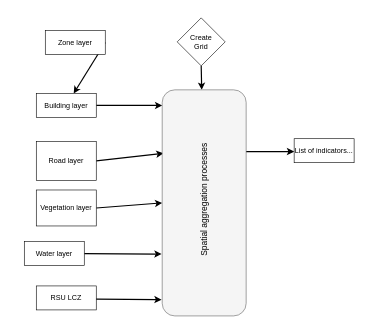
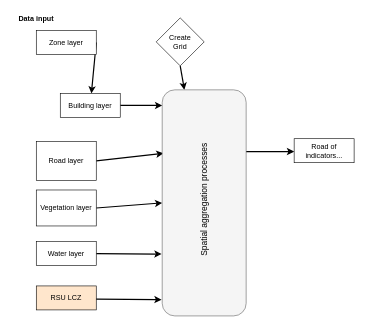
node "Data input": added
node "Zone layer": moved (75, 42) -> (66, 42)
node "Create Grid": moved (201, 42) -> (180, 42)
node "Building layer": moved (66, 105) -> (90, 105)
node "List of indicators...": label "List of indicators..." -> "Road of indicators..."
node "Water layer": moved (54, 254) -> (66, 254)
node "RSU LCZ": fillcolor #ffffff -> #ffe6cc
